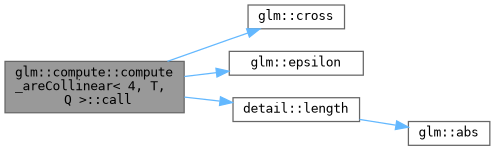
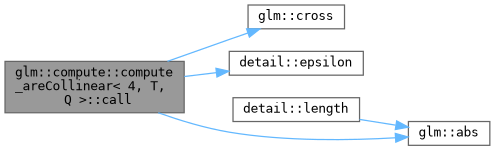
node "glm::epsilon": label "glm::epsilon" -> "detail::epsilon"
edge "glm::compute::compute _areCollinear< 4, T, Q >::call" -> "detail::length": now "glm::compute::compute _areCollinear< 4, T, Q >::call" -> "glm::abs"
